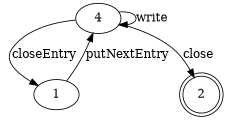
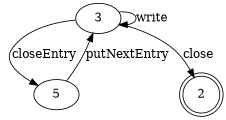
node "4": label "4" -> "3"
node "1": label "1" -> "5"
